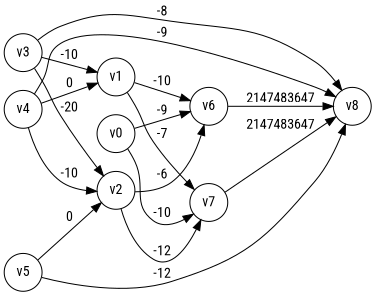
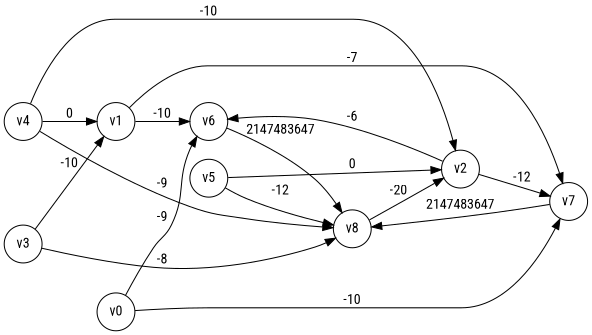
edge "v3" -> "v2": now "v8" -> "v2"
